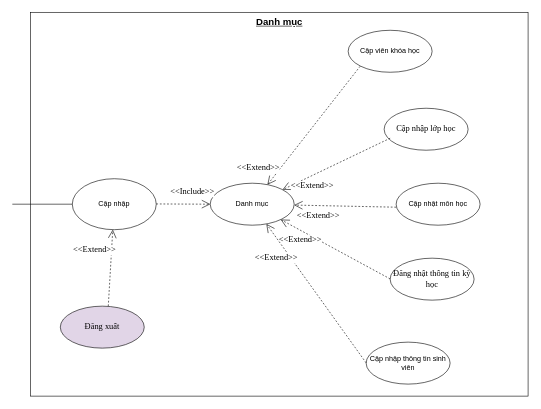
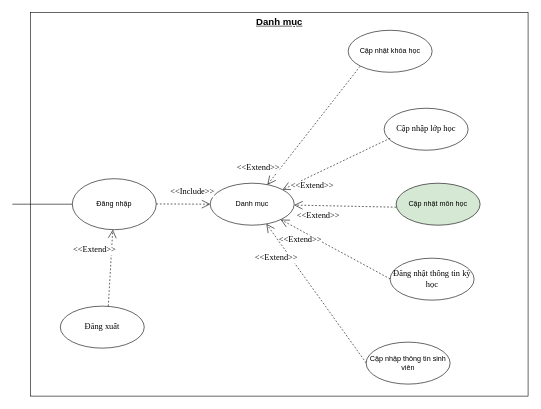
node "Cập viên khóa học": label "Cập viên khóa học" -> "Cập nhật khóa học"
node "Cập nhập": label "Cập nhập" -> "Đăng nhập"
node "Cập nhật môn học": fillcolor #ffffff -> #d5e8d4
node "Đăng xuất": fillcolor #e1d5e7 -> #ffffff
